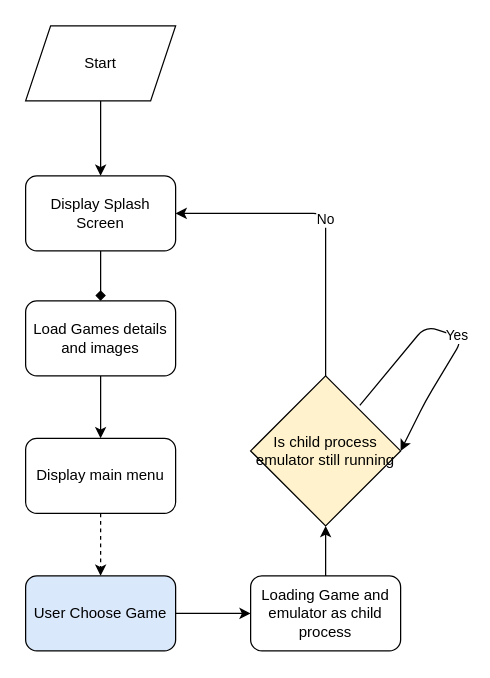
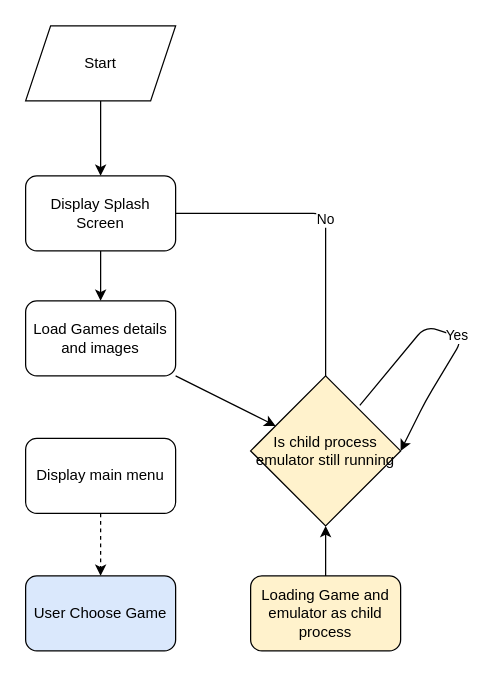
edge "Is child process emulator still running" -> "Display Splash Screen": arrowhead classic -> none
edge "Display Splash Screen" -> "Load Games details and images": arrowhead diamond -> classic
edge "Load Games details and images" -> "Display main menu": now "Load Games details and images" -> "Is child process emulator still running"
edge "User Choose Game" -> "Loading Game and emulator as child process": removed
node "Loading Game and emulator as child process": fillcolor #ffffff -> #fff2cc
